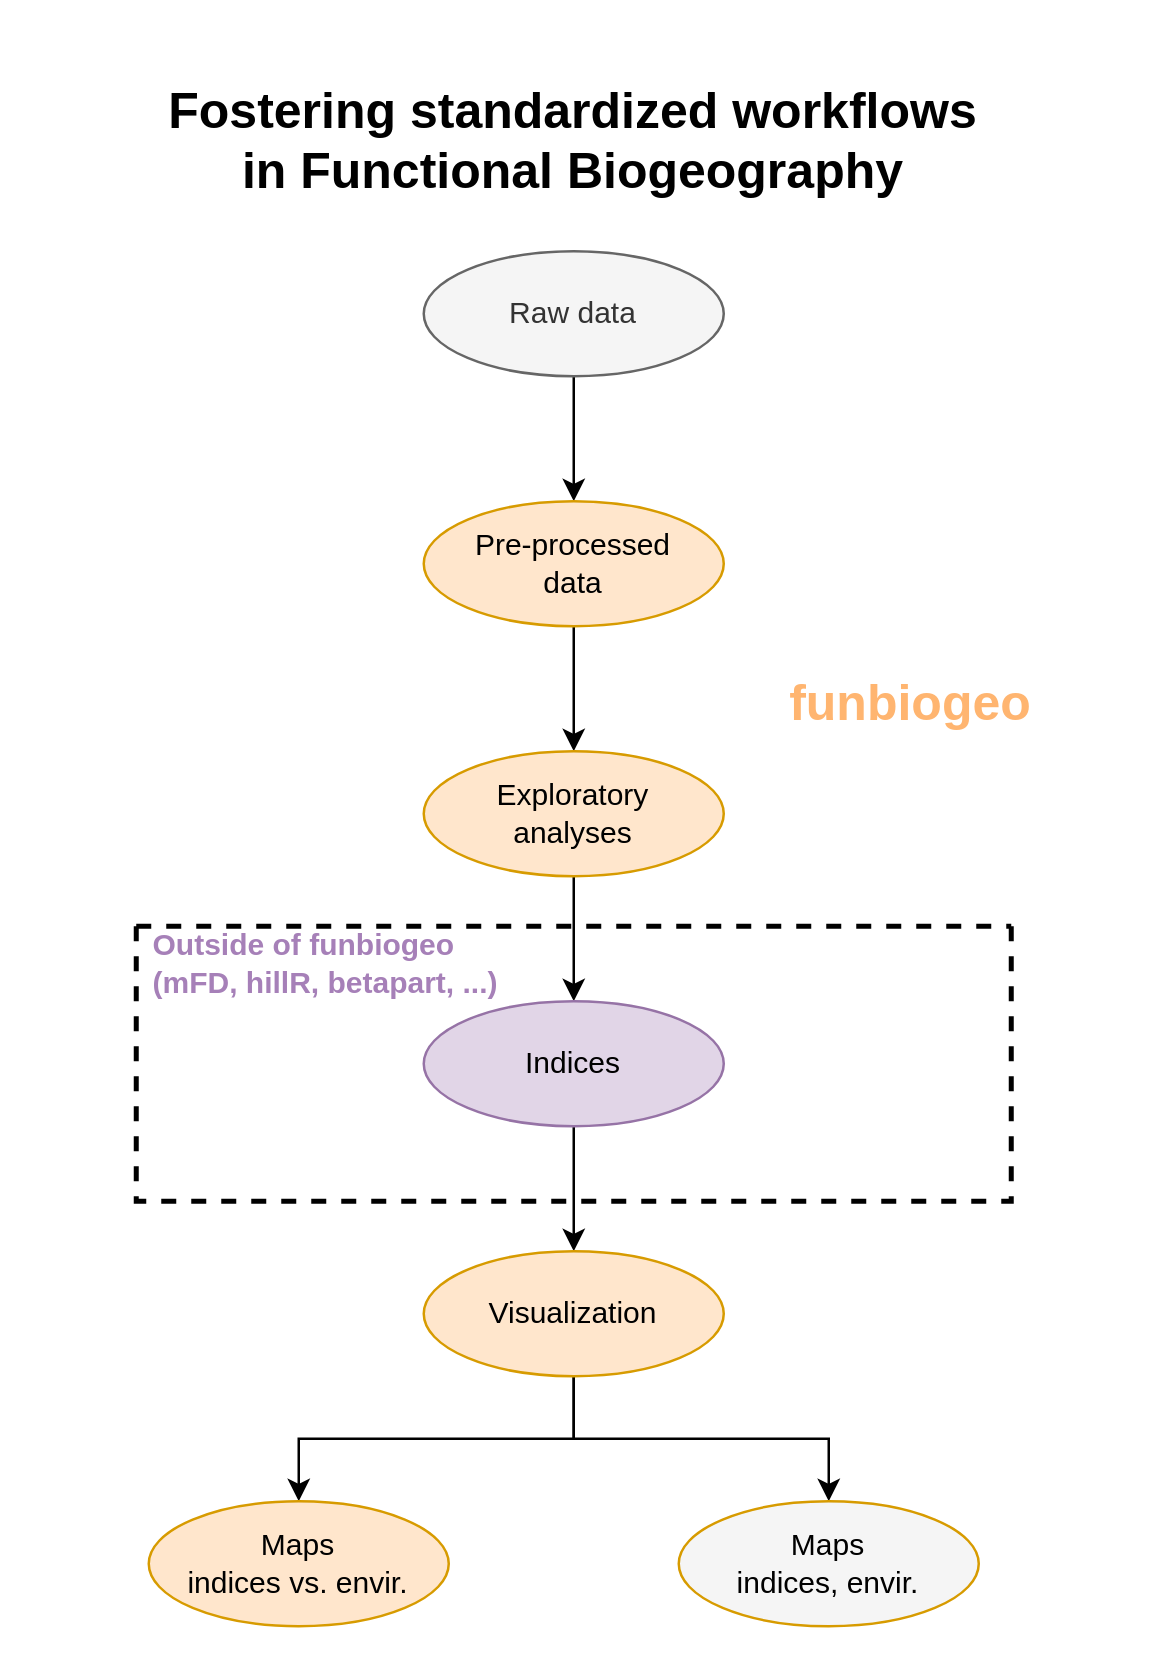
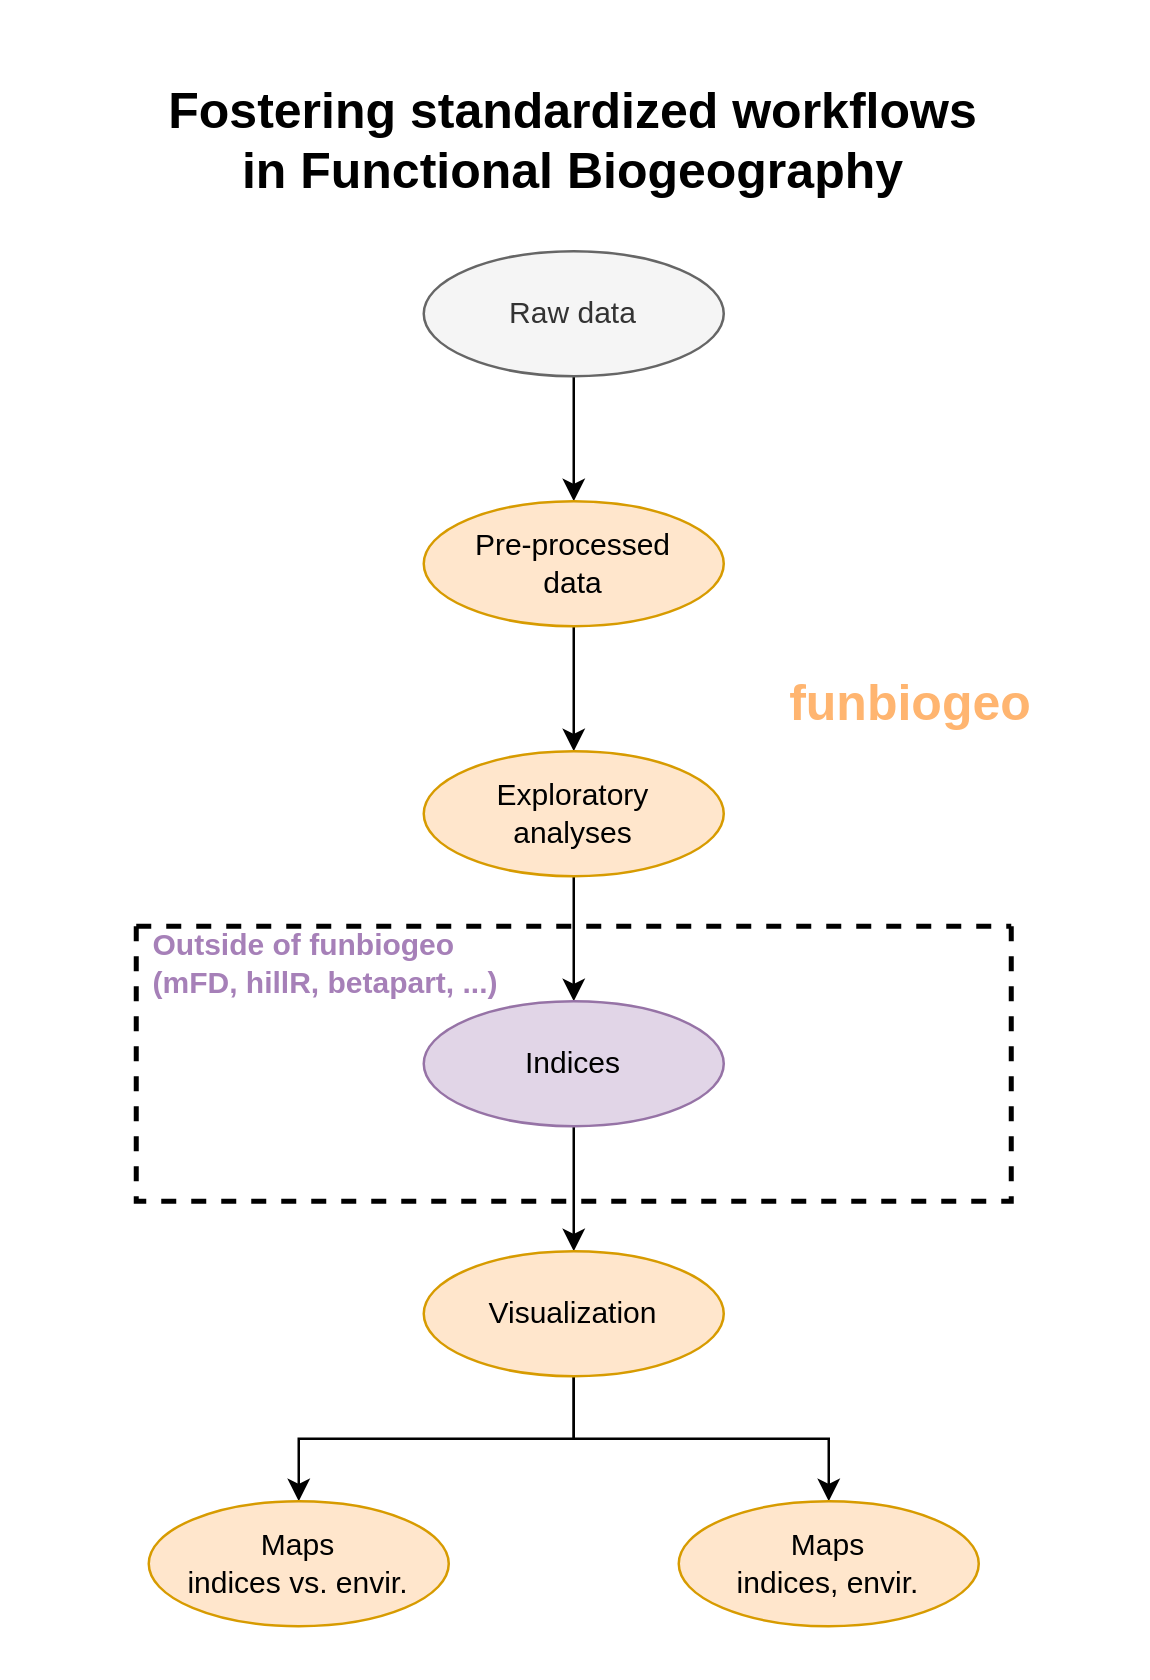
node "Maps indices, envir.": fillcolor #f5f5f5 -> #ffe6cc
